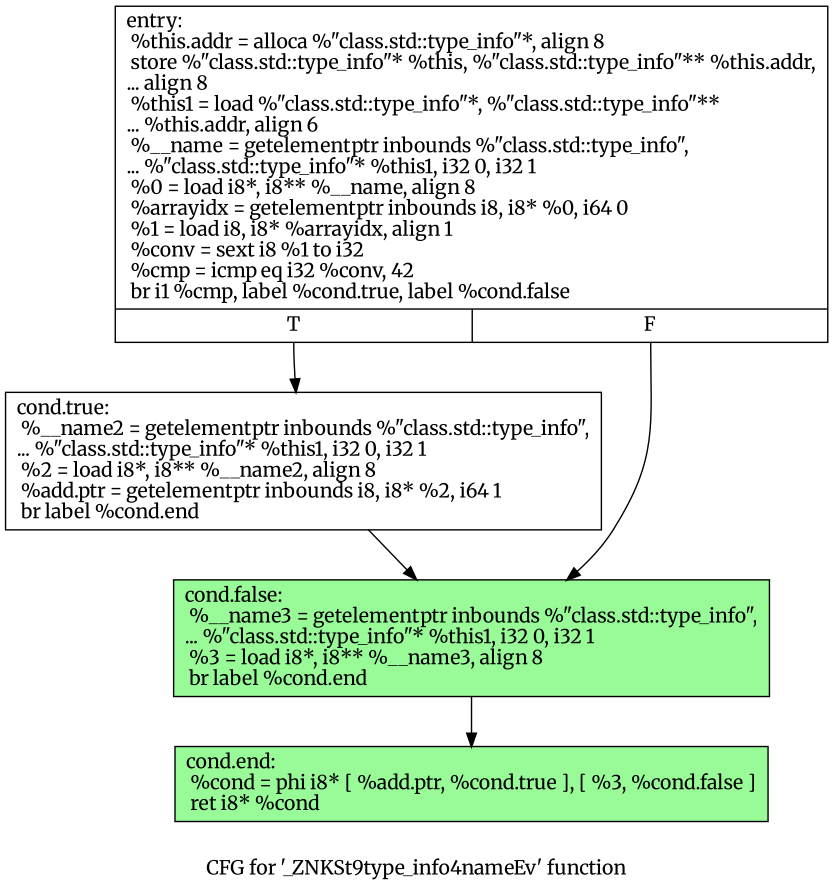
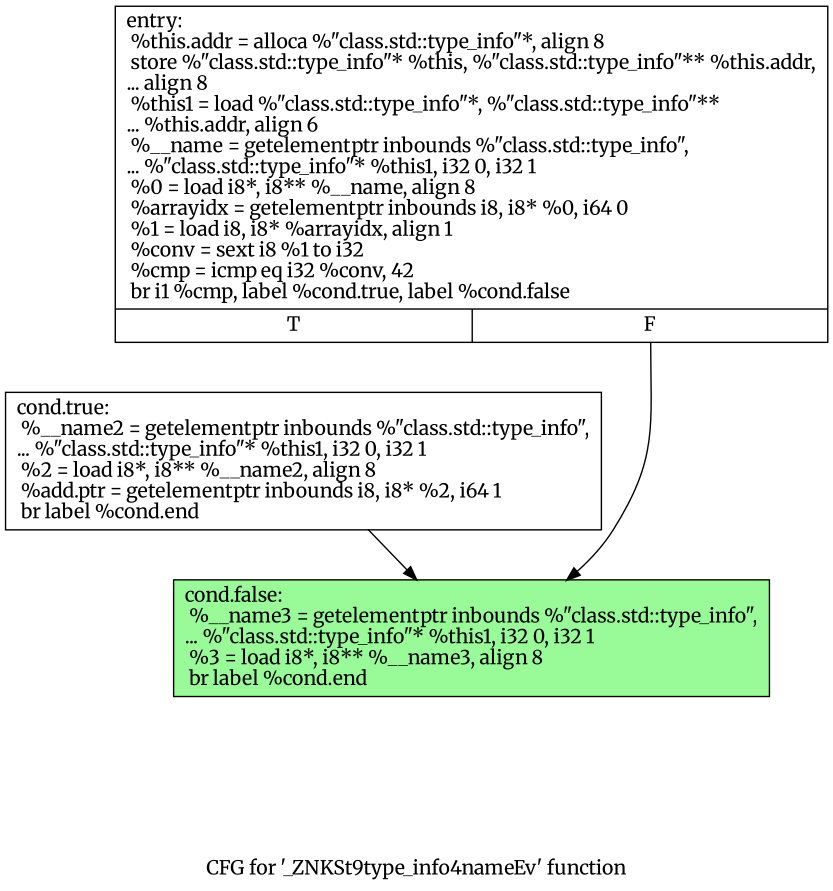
edge "entry:" -> "cond.true:": removed
node "cond.end:": removed
